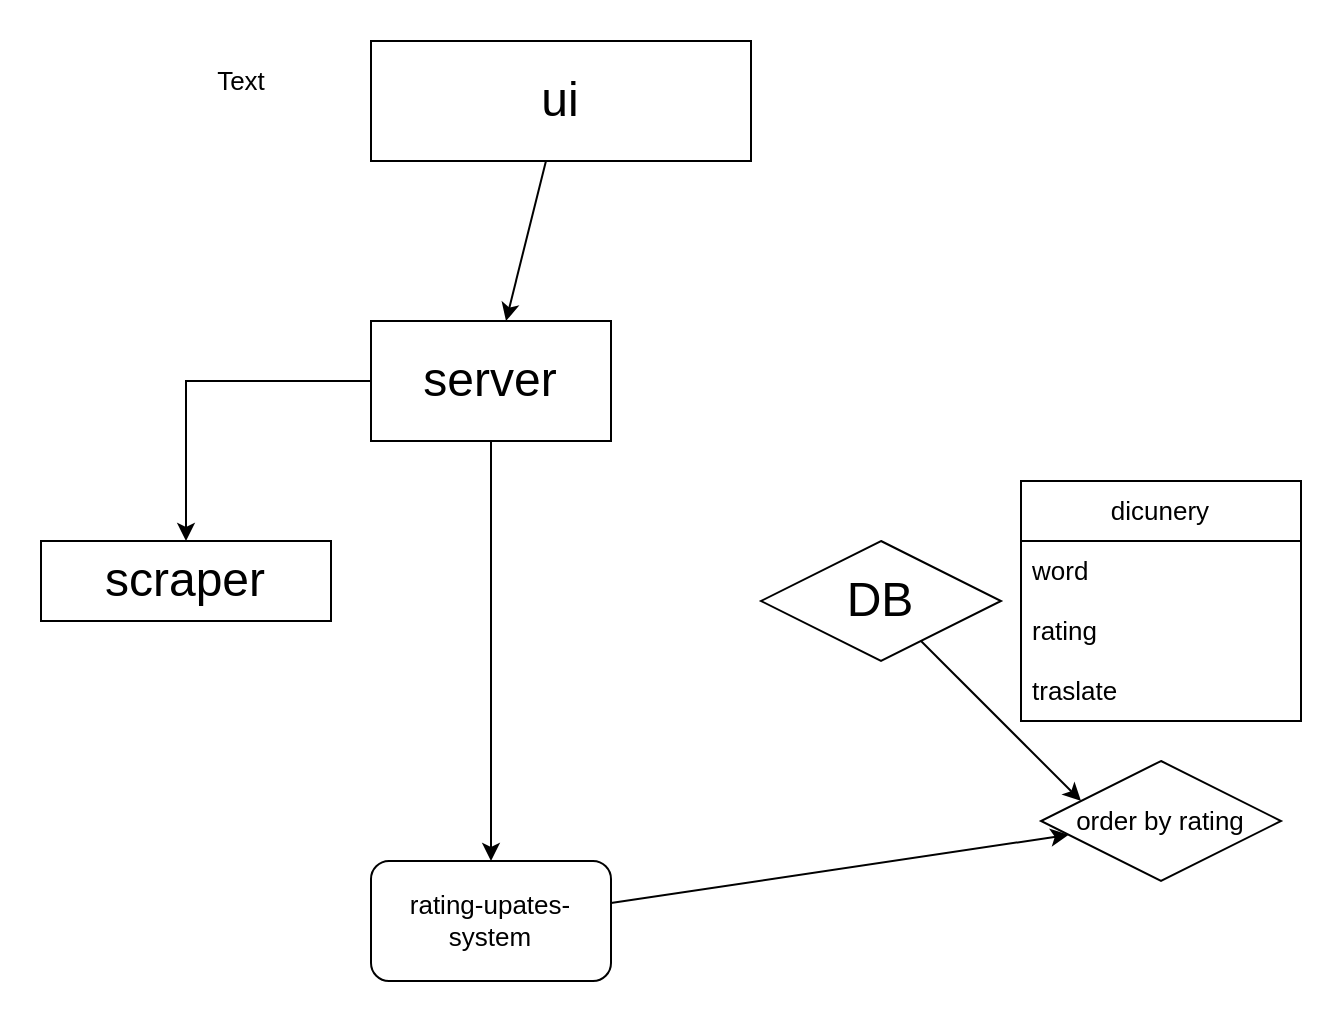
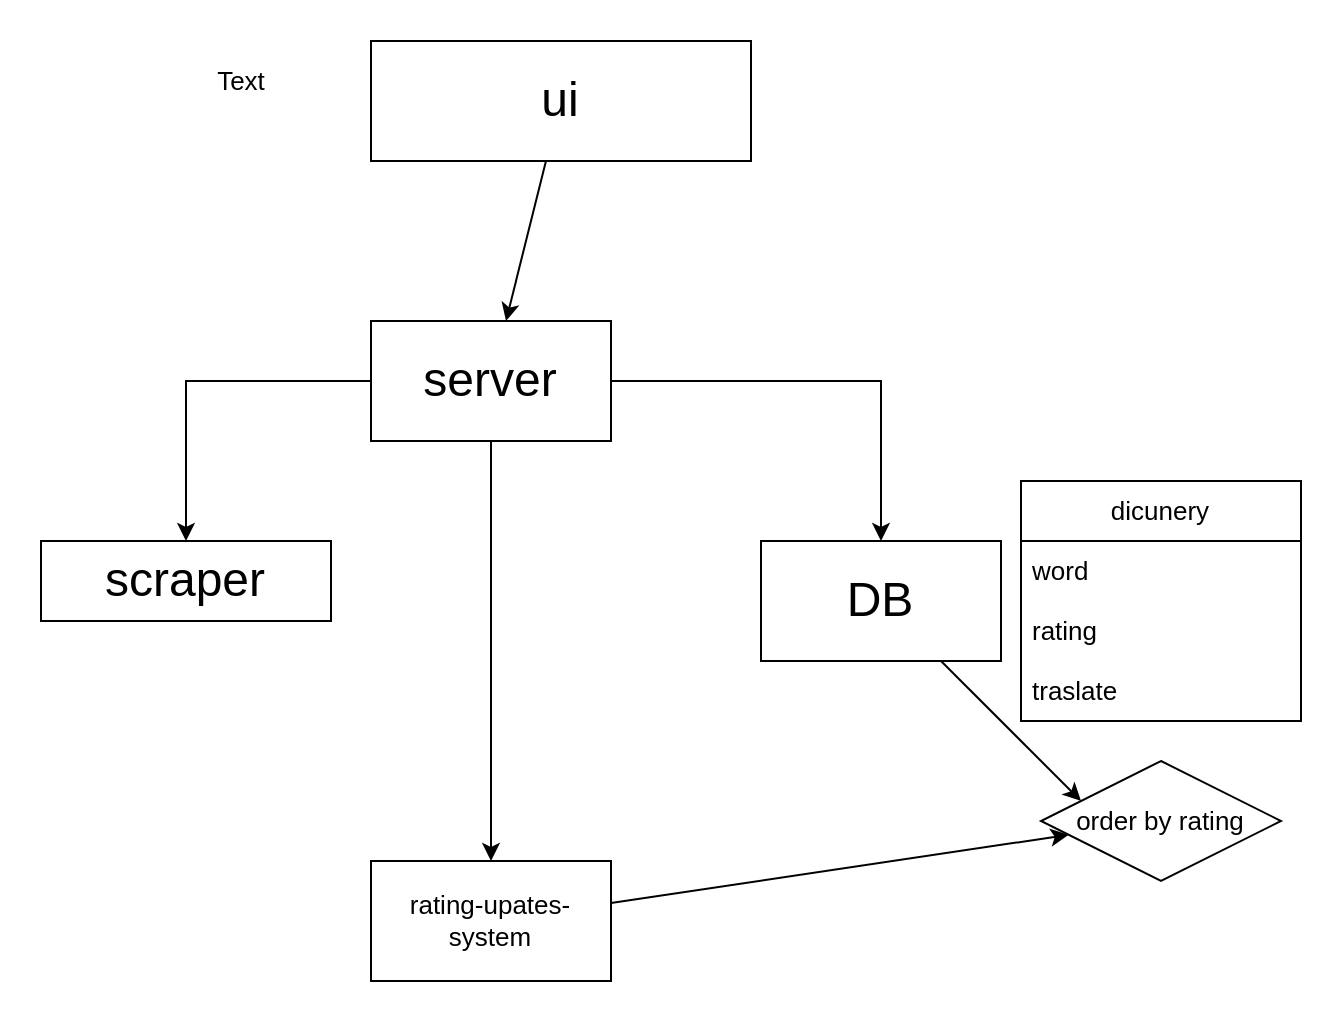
edge "server" -> "DB": added
node "DB": shape diamond -> rectangle
node "rating-upates-system": shape rounded rectangle -> rectangle
